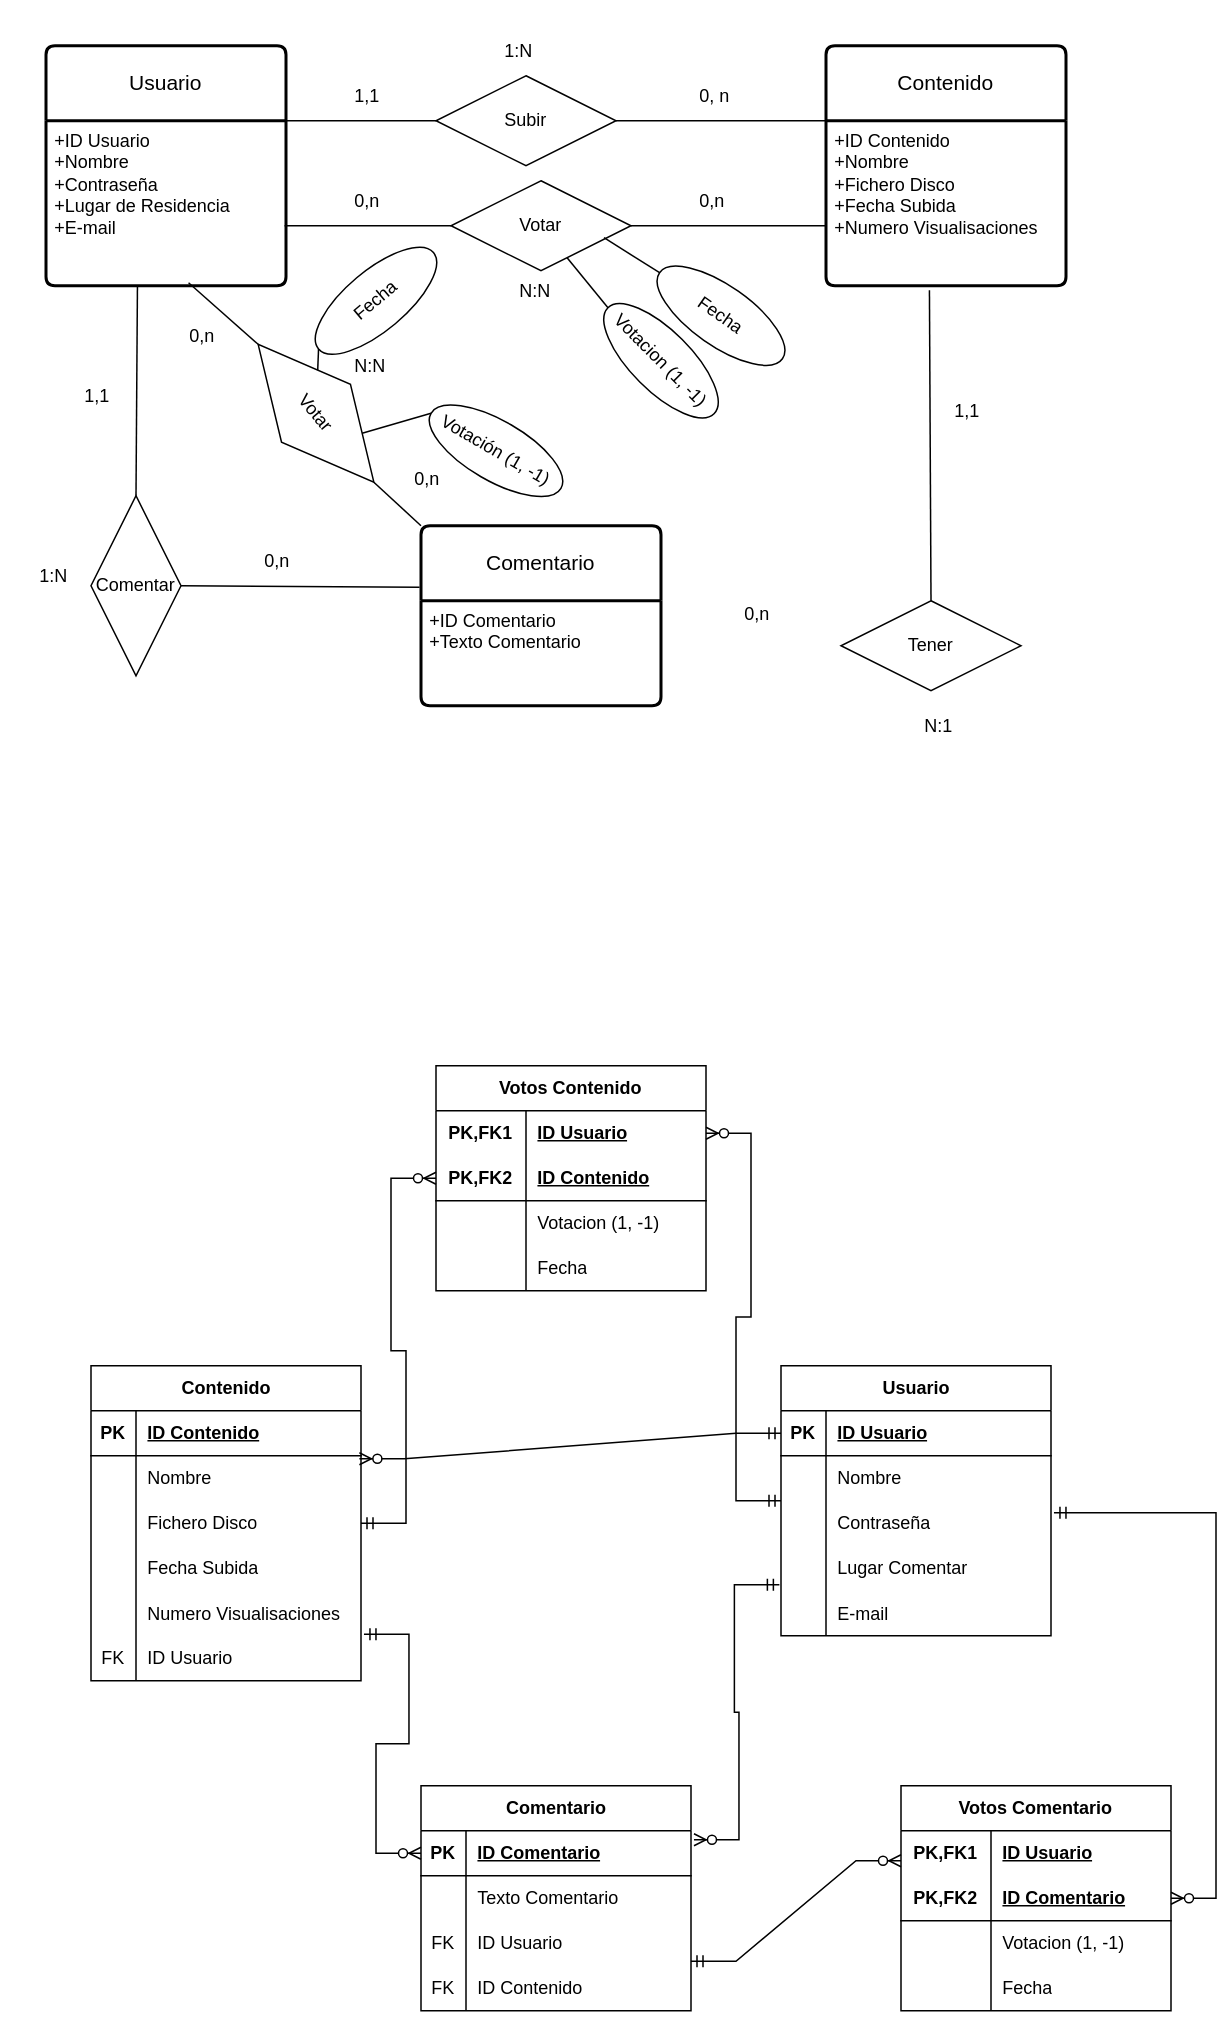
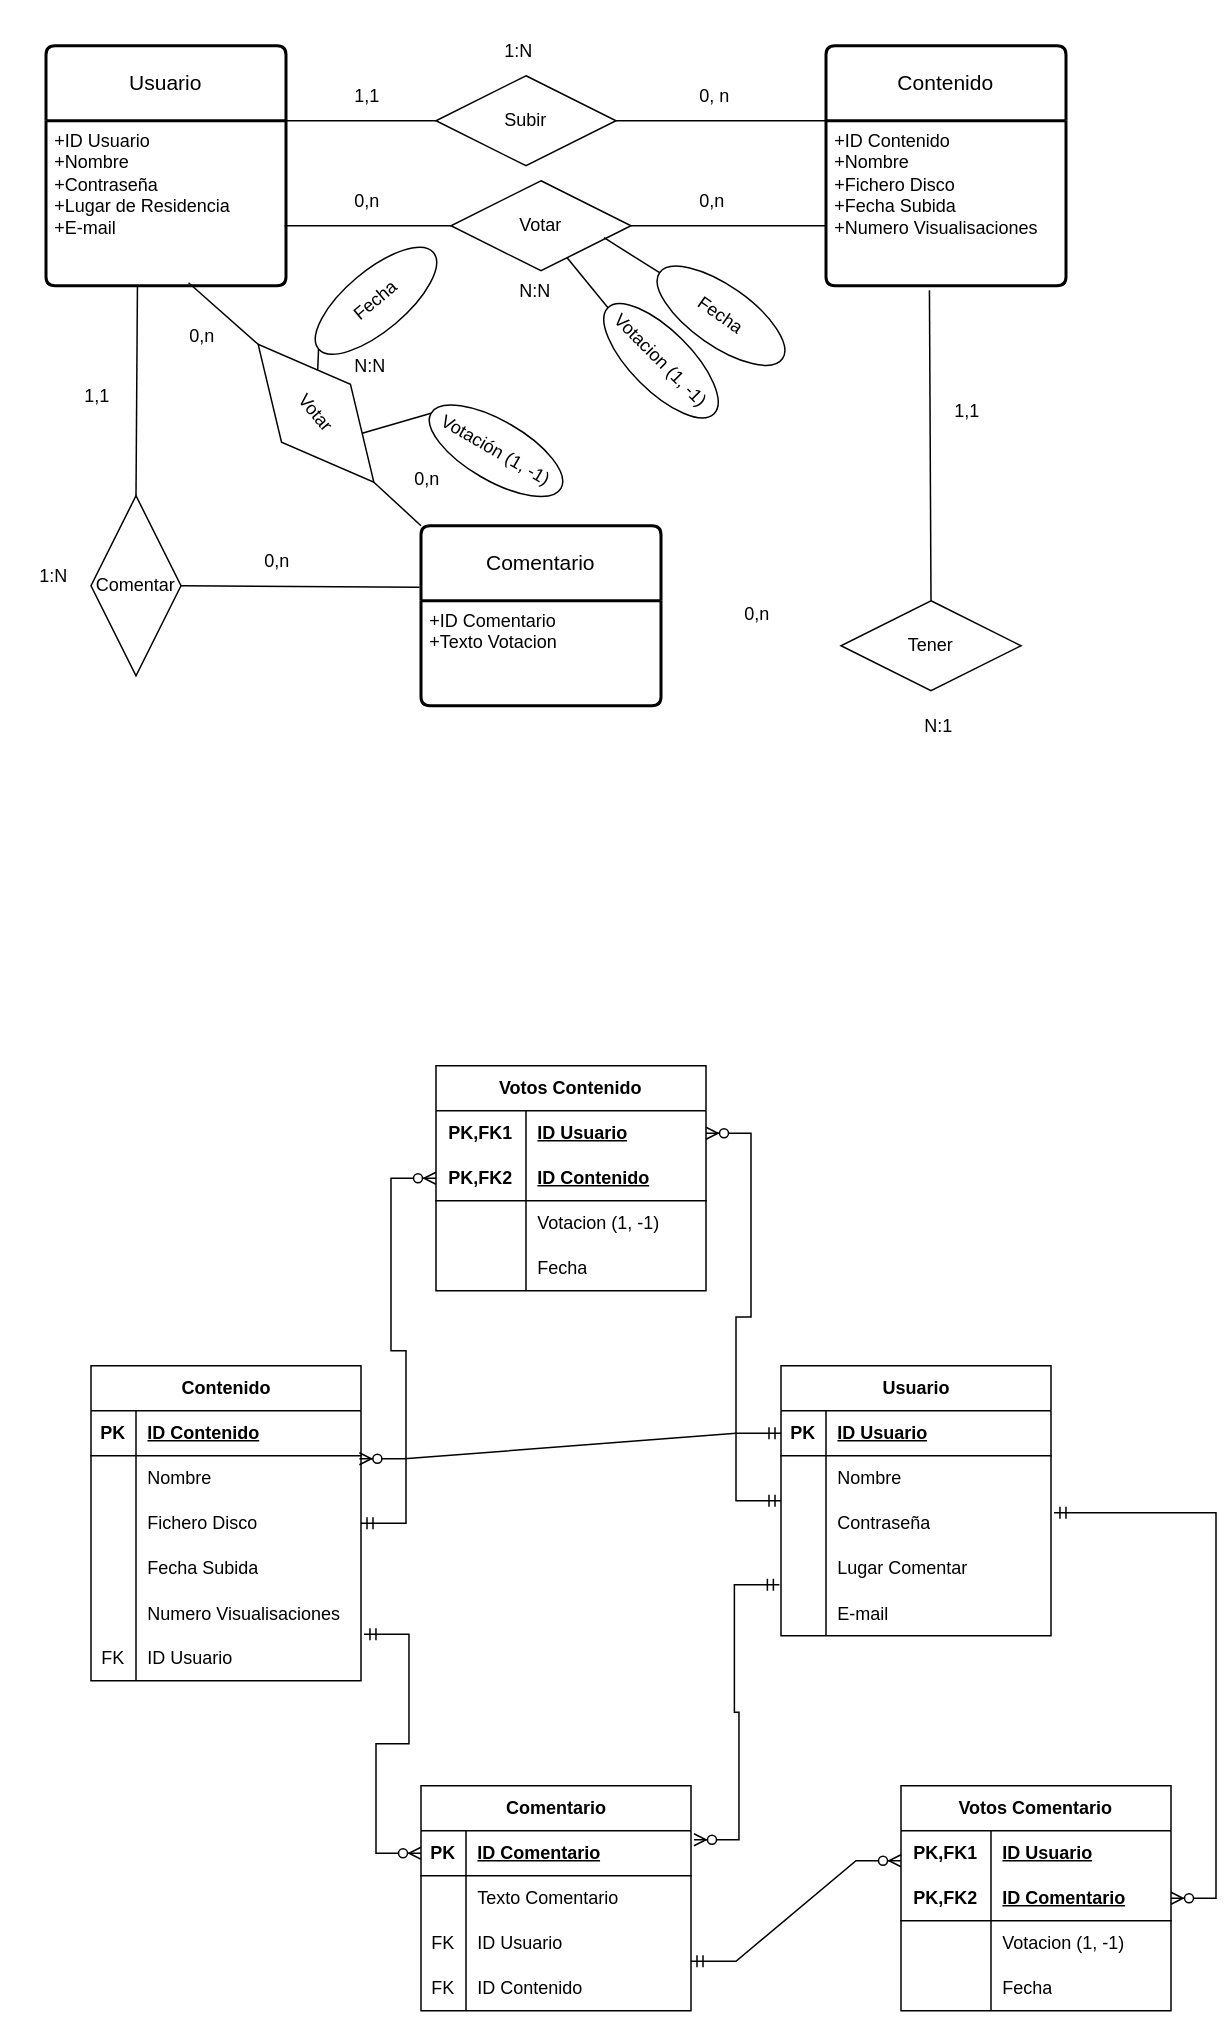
node "+ID Comentario +Texto Comentario": label "+ID Comentario +Texto Comentario" -> "+ID Comentario +Texto Votacion"
